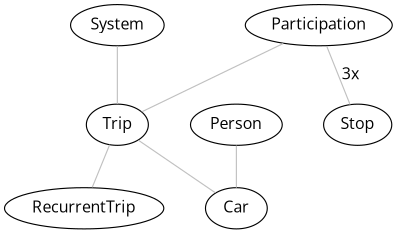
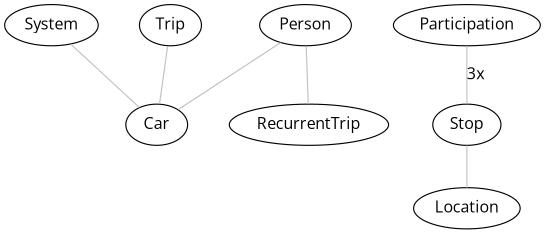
edge "System" -- "Trip": now "System" -- "Car"
edge "Participation" -- "Trip": removed
edge "Trip" -- "RecurrentTrip": now "Person" -- "RecurrentTrip"
node "Location": added
